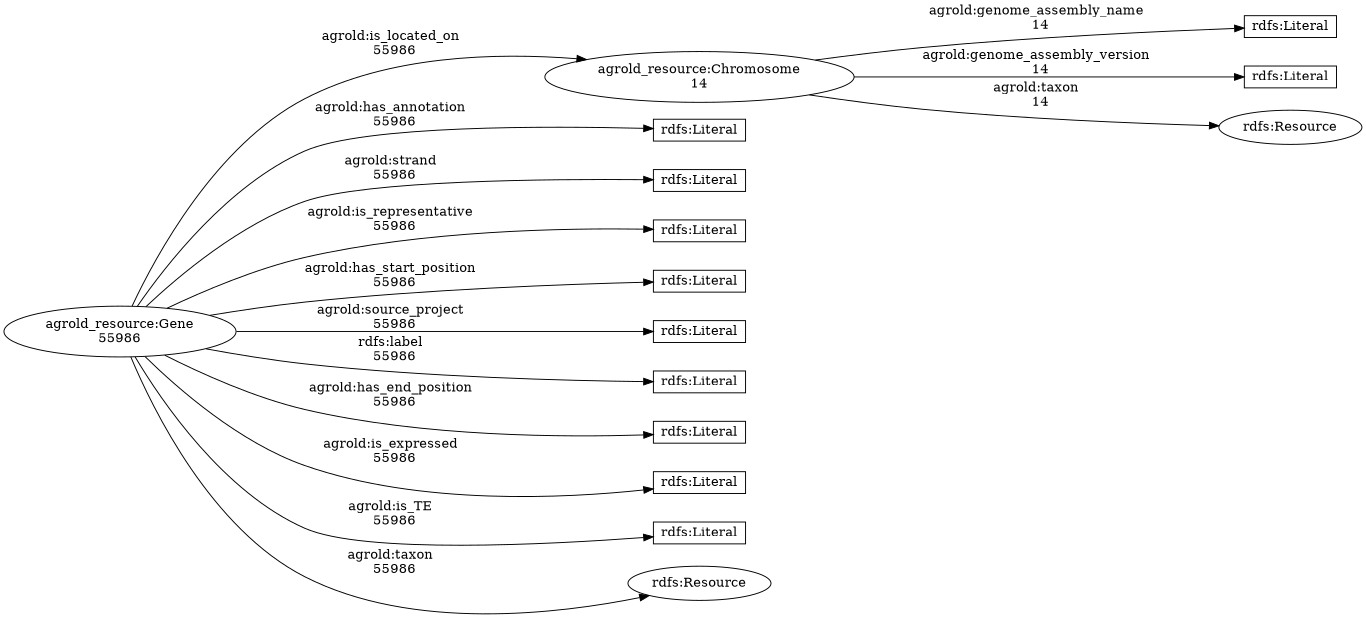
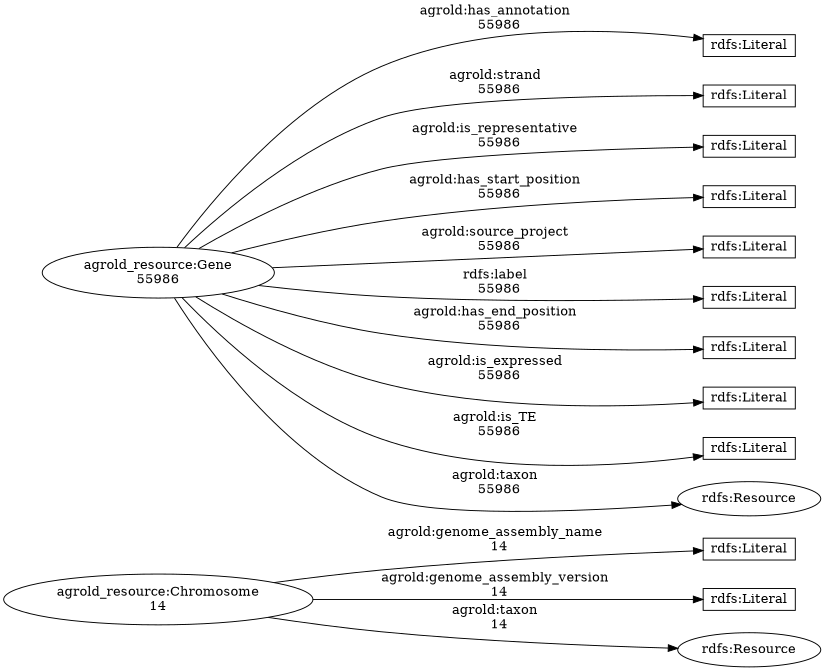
edge "agrold_resource:Gene 55986" -> "agrold_resource:Chromosome 14": removed, label "agrold:is_located_on 55986"
